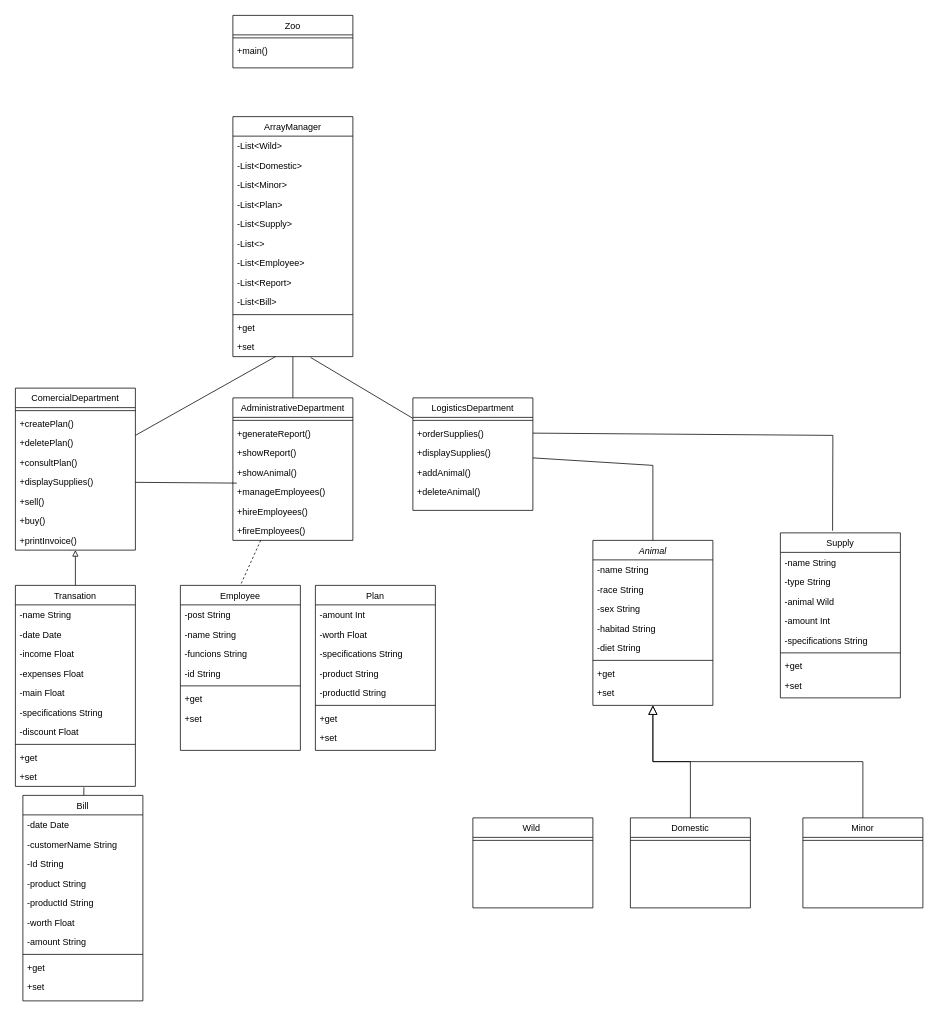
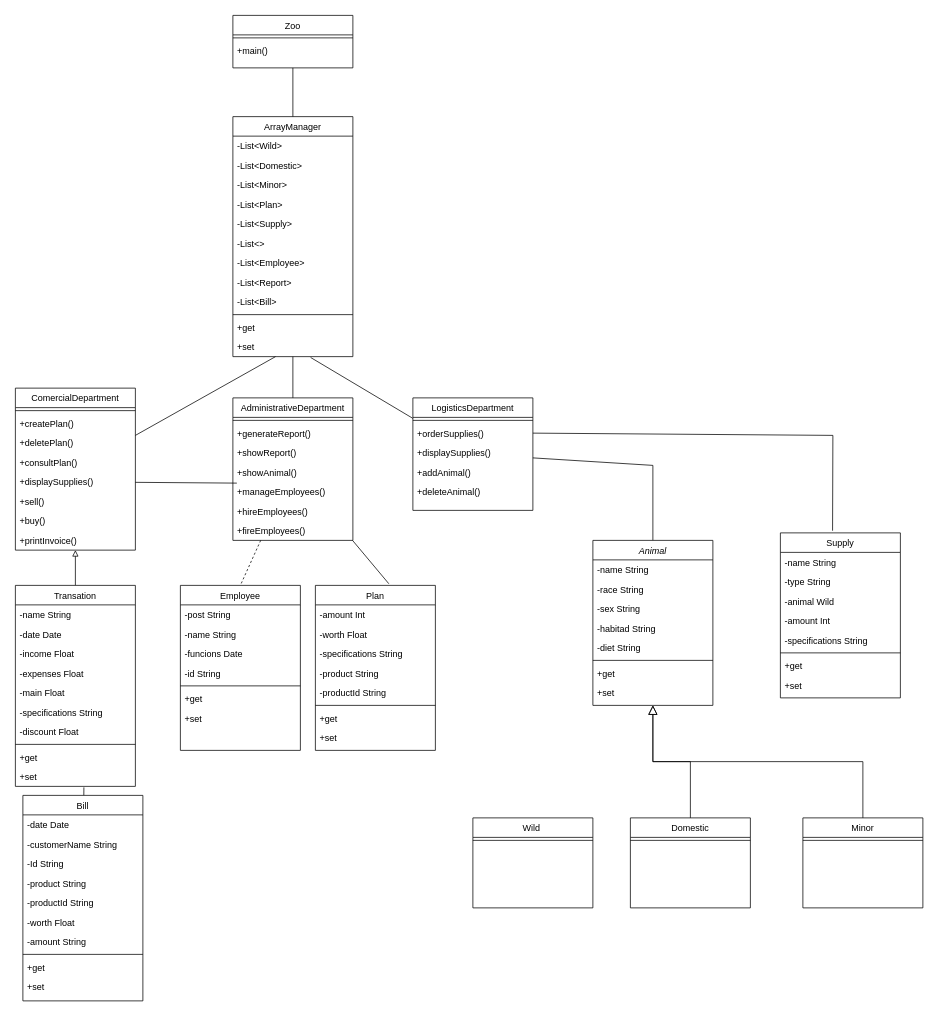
edge "Zoo" -- "ArrayManager": added
edge "AdministrativeDepartment" -- "Plan": added
node "-funcions String": label "-funcions String" -> "-funcions Date"
